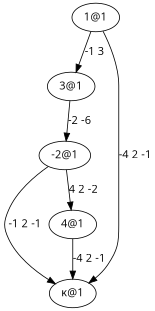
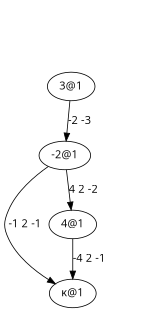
node "1@1": removed
edge "3@1" -> "-2@1": label "-2 -6" -> "-2 -3"
